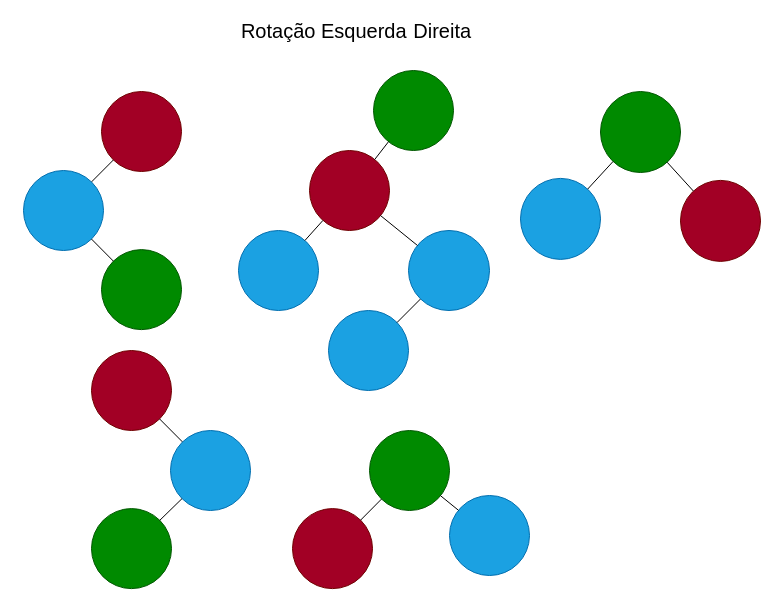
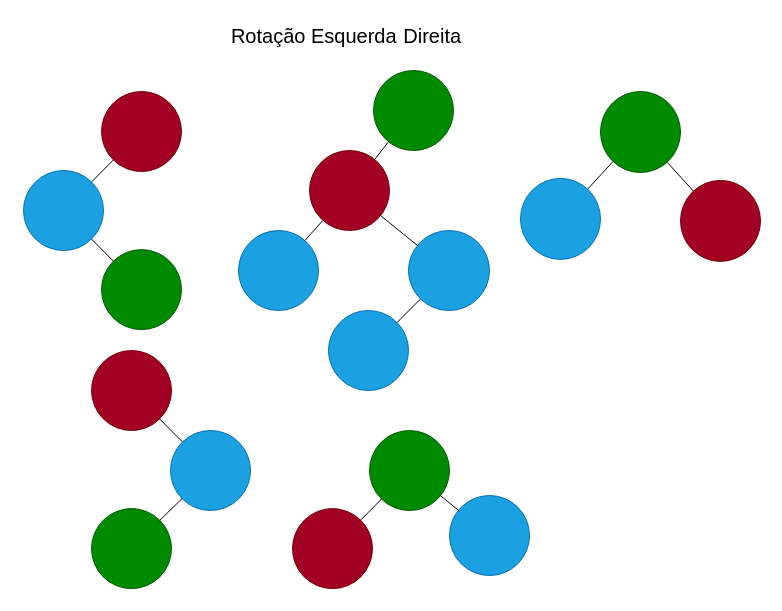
node "Rotação Esquerda Direita": moved (357, 31) -> (347, 36)
